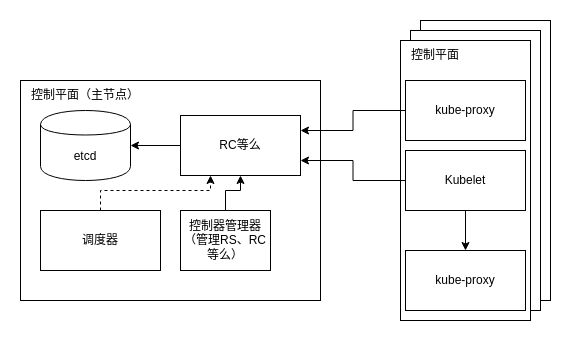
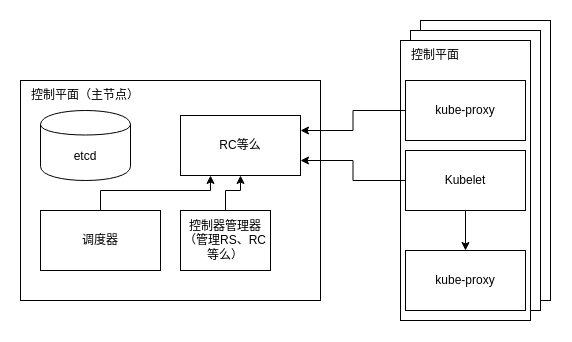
edge "RC等么" -> "etcd": removed
edge "调度器" -> "RC等么": style dashed -> solid
